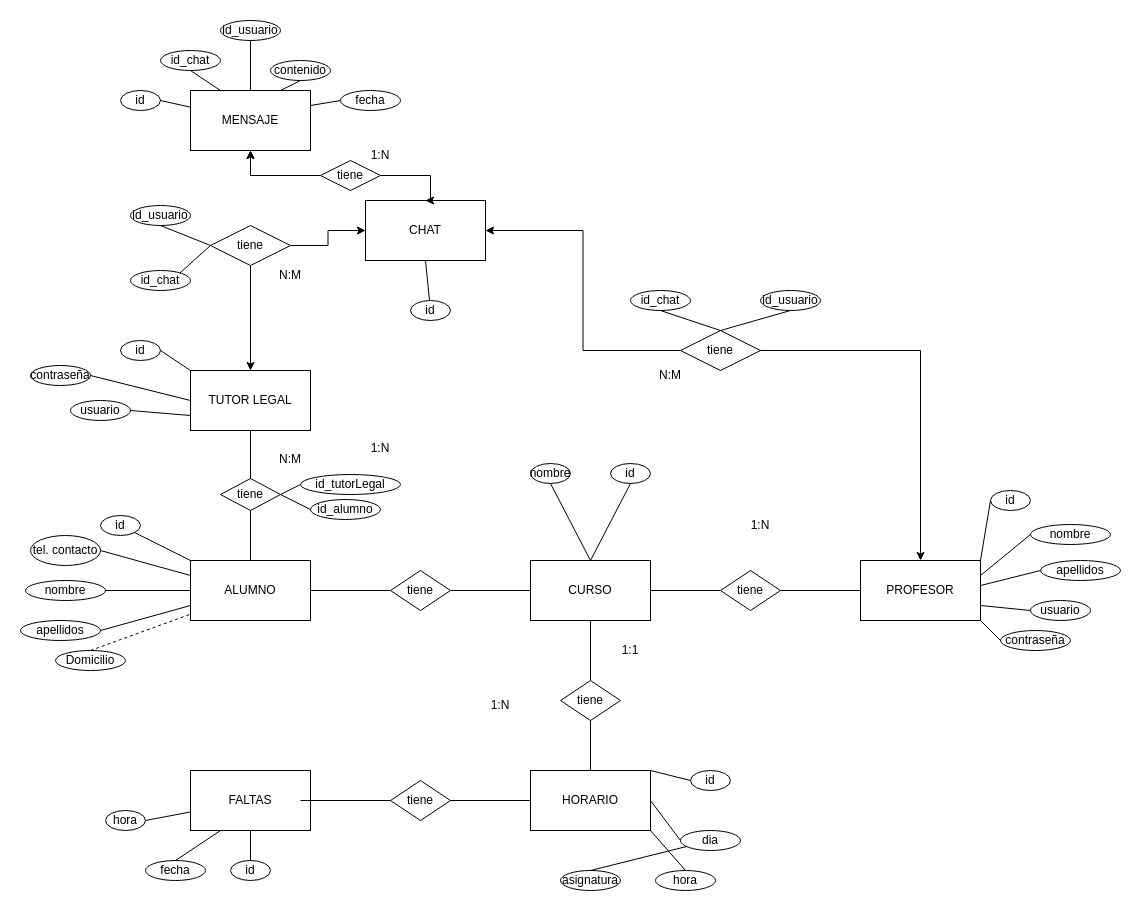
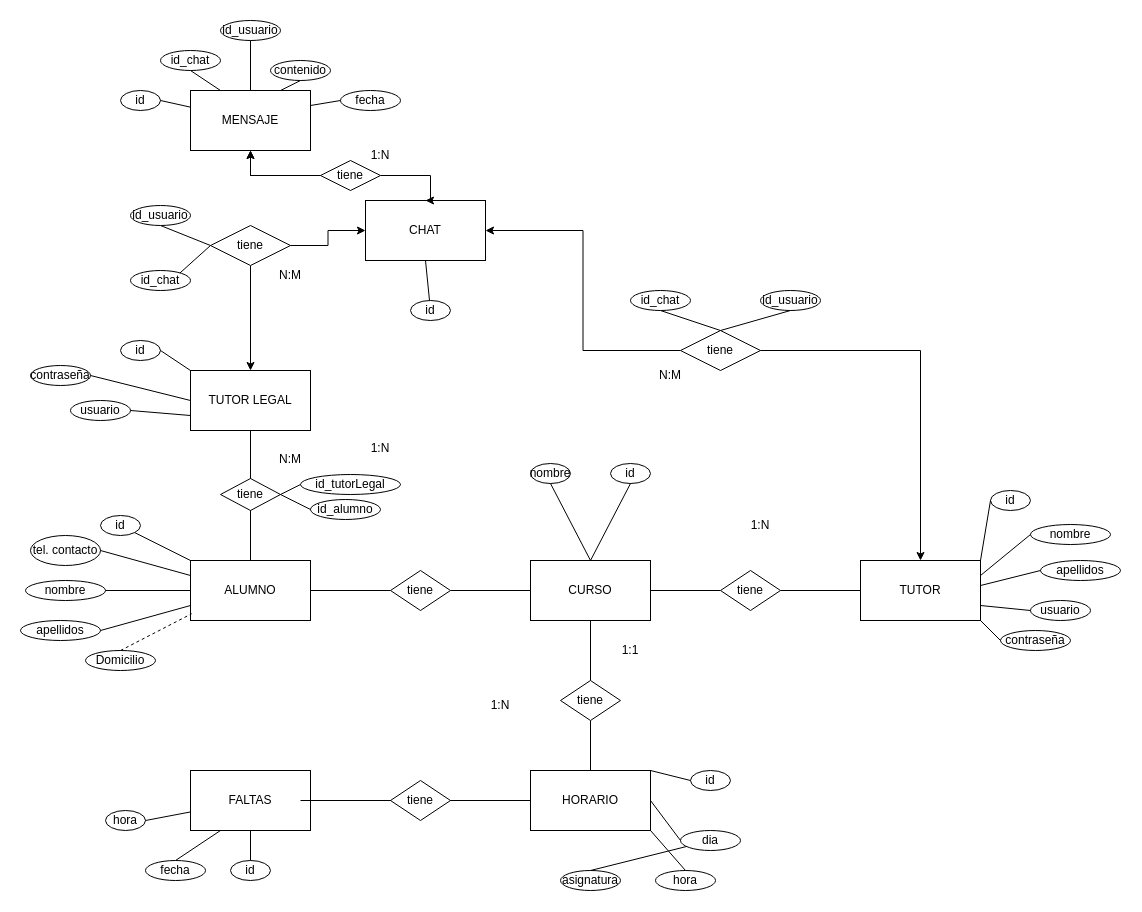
node "PROFESOR": label "PROFESOR" -> "TUTOR"
node "Domicilio": moved (91, 661) -> (121, 661)
